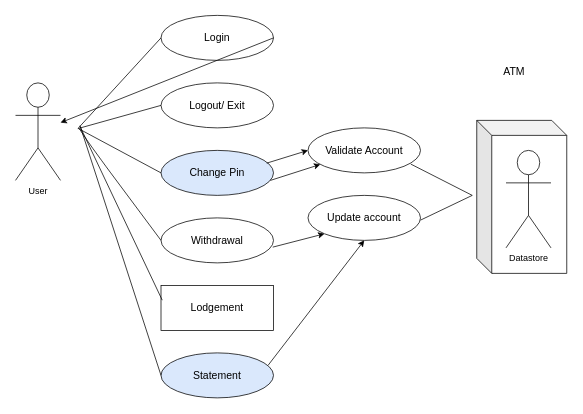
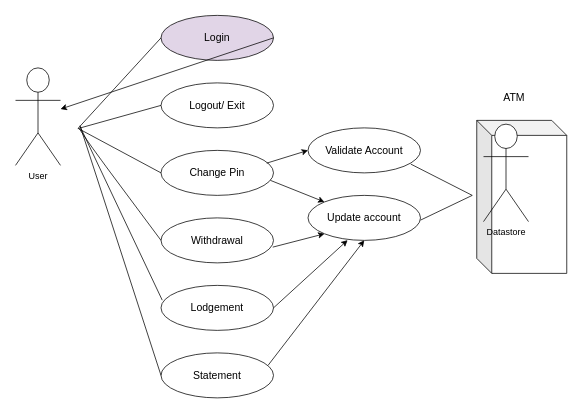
node "Login": fillcolor #ffffff -> #e1d5e7
node "ATM": moved (514, 72) -> (514, 98)
node "User": moved (38, 132) -> (38, 117)
node "Change Pin": fillcolor #dae8fc -> #ffffff
edge "Change Pin" -> "Validate Account": now "Change Pin" -> "Update account"
node "Datastore": moved (528, 199) -> (506, 173)
edge "Lodgement" -> "Update account": added
node "Lodgement": shape rectangle -> ellipse
node "Statement": fillcolor #dae8fc -> #ffffff
